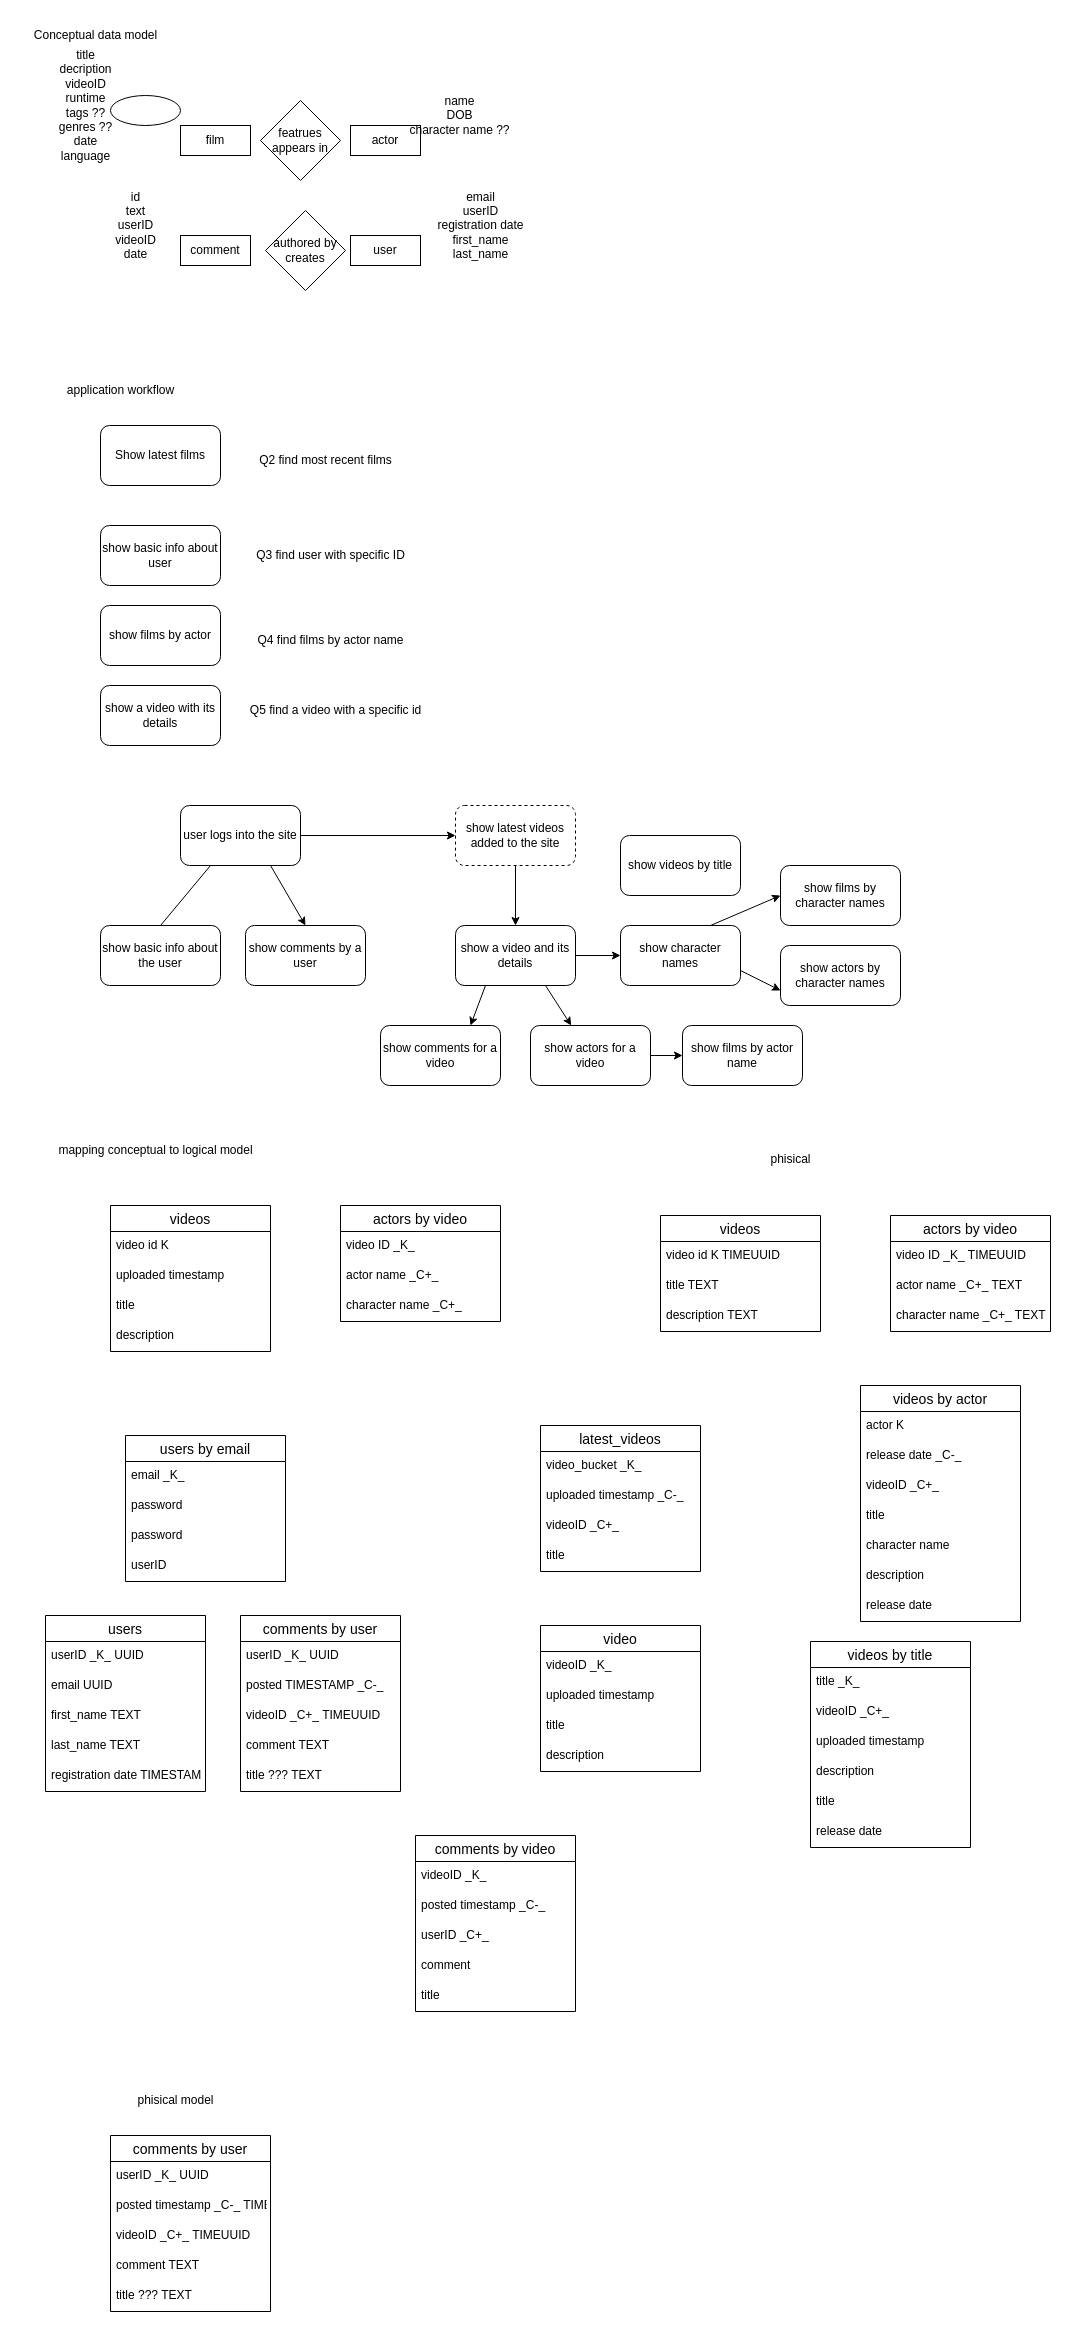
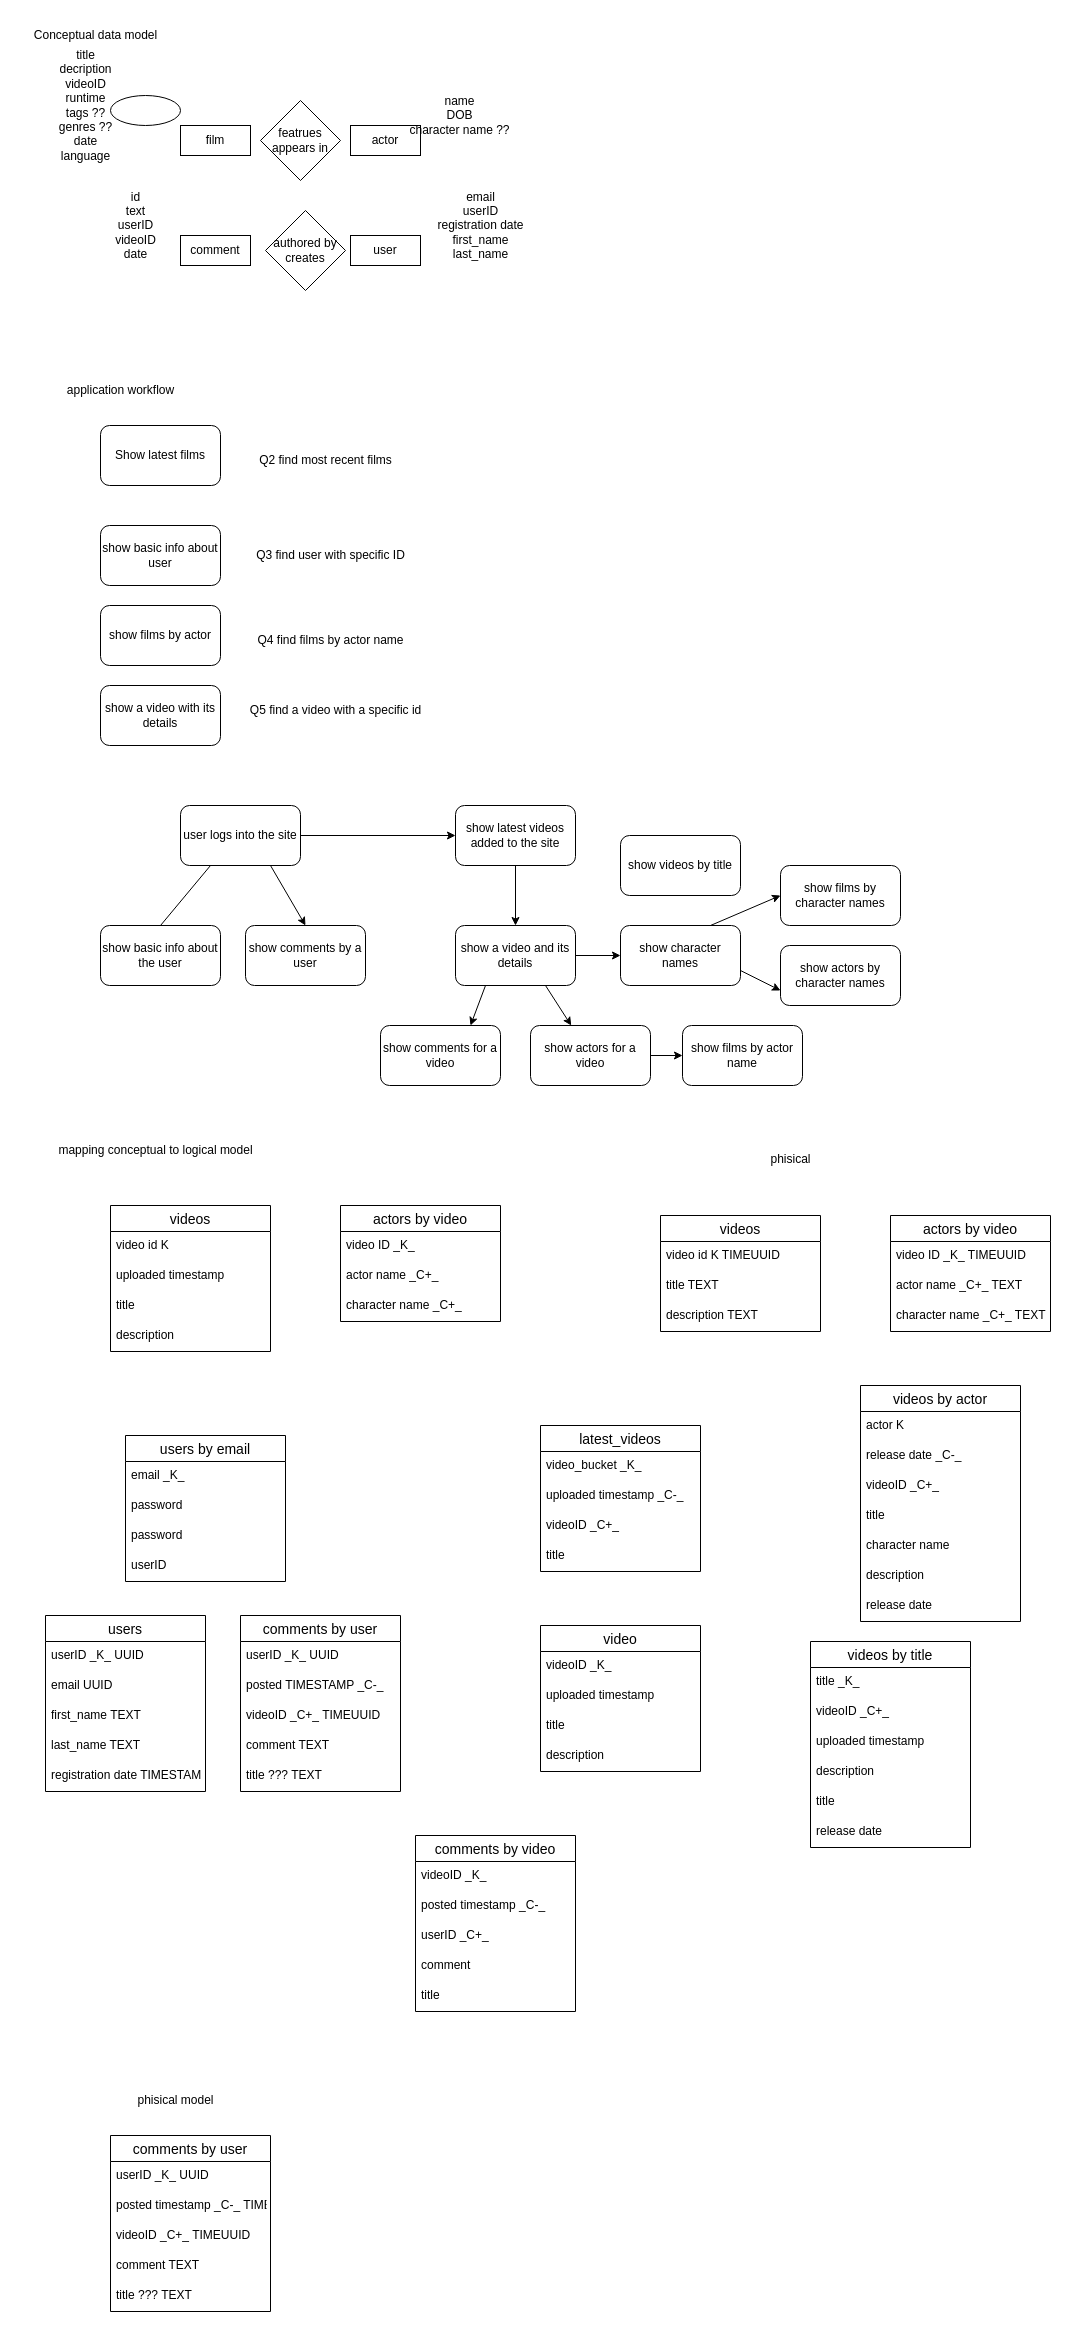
node "show latest videos added to the site": style dashed -> solid
